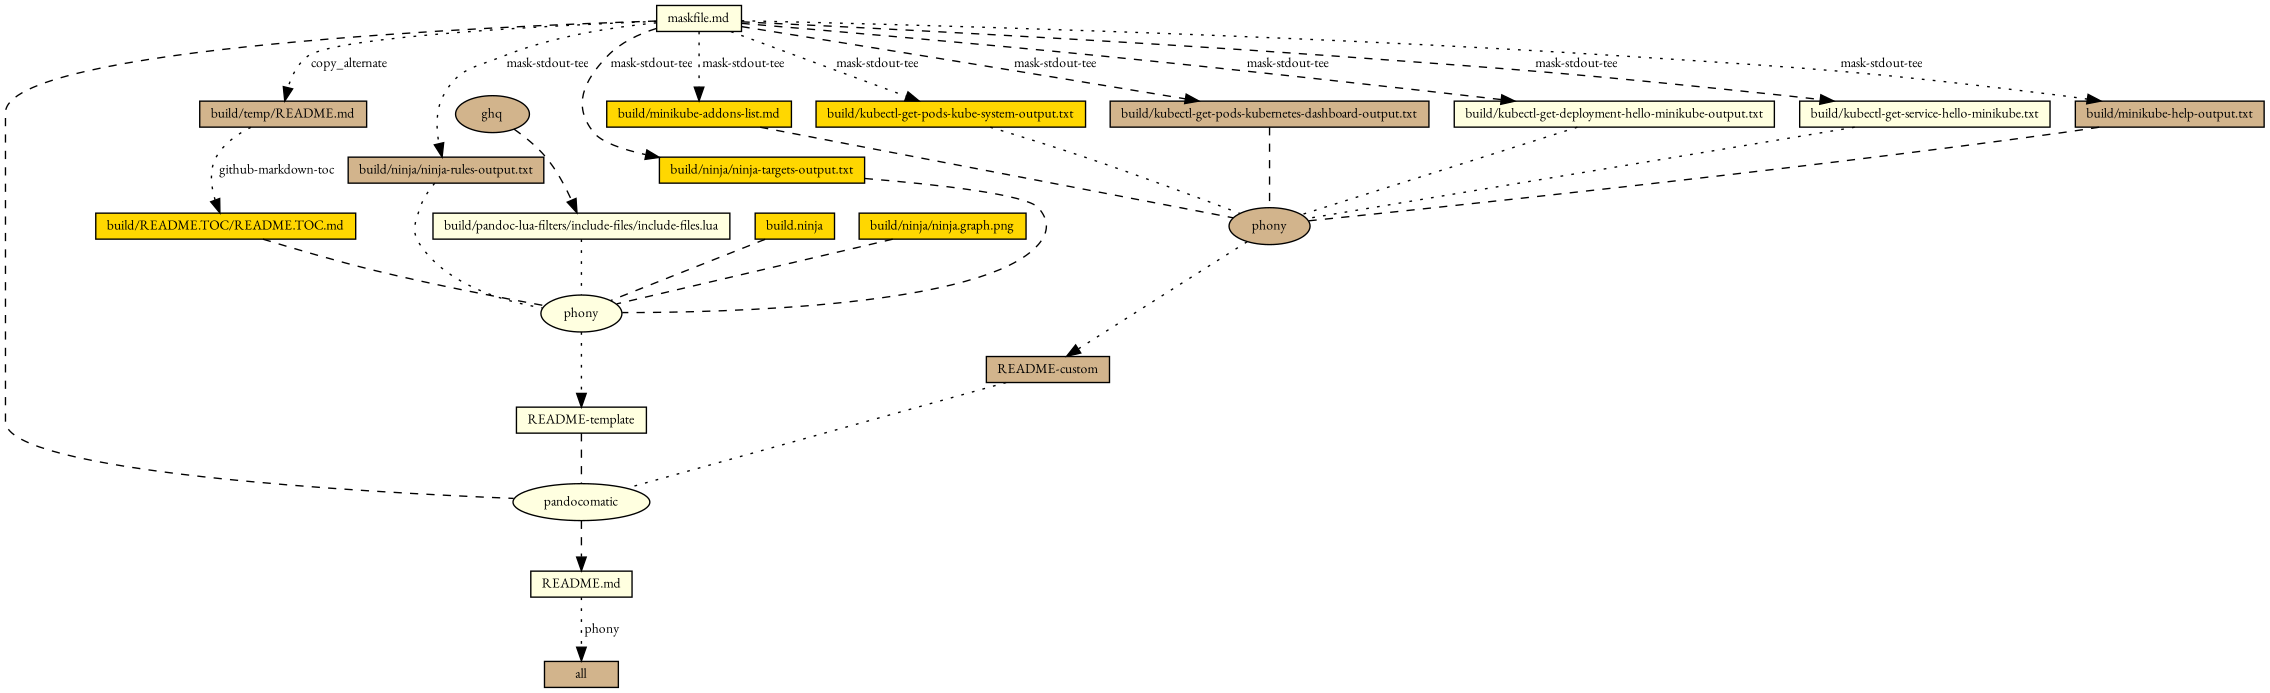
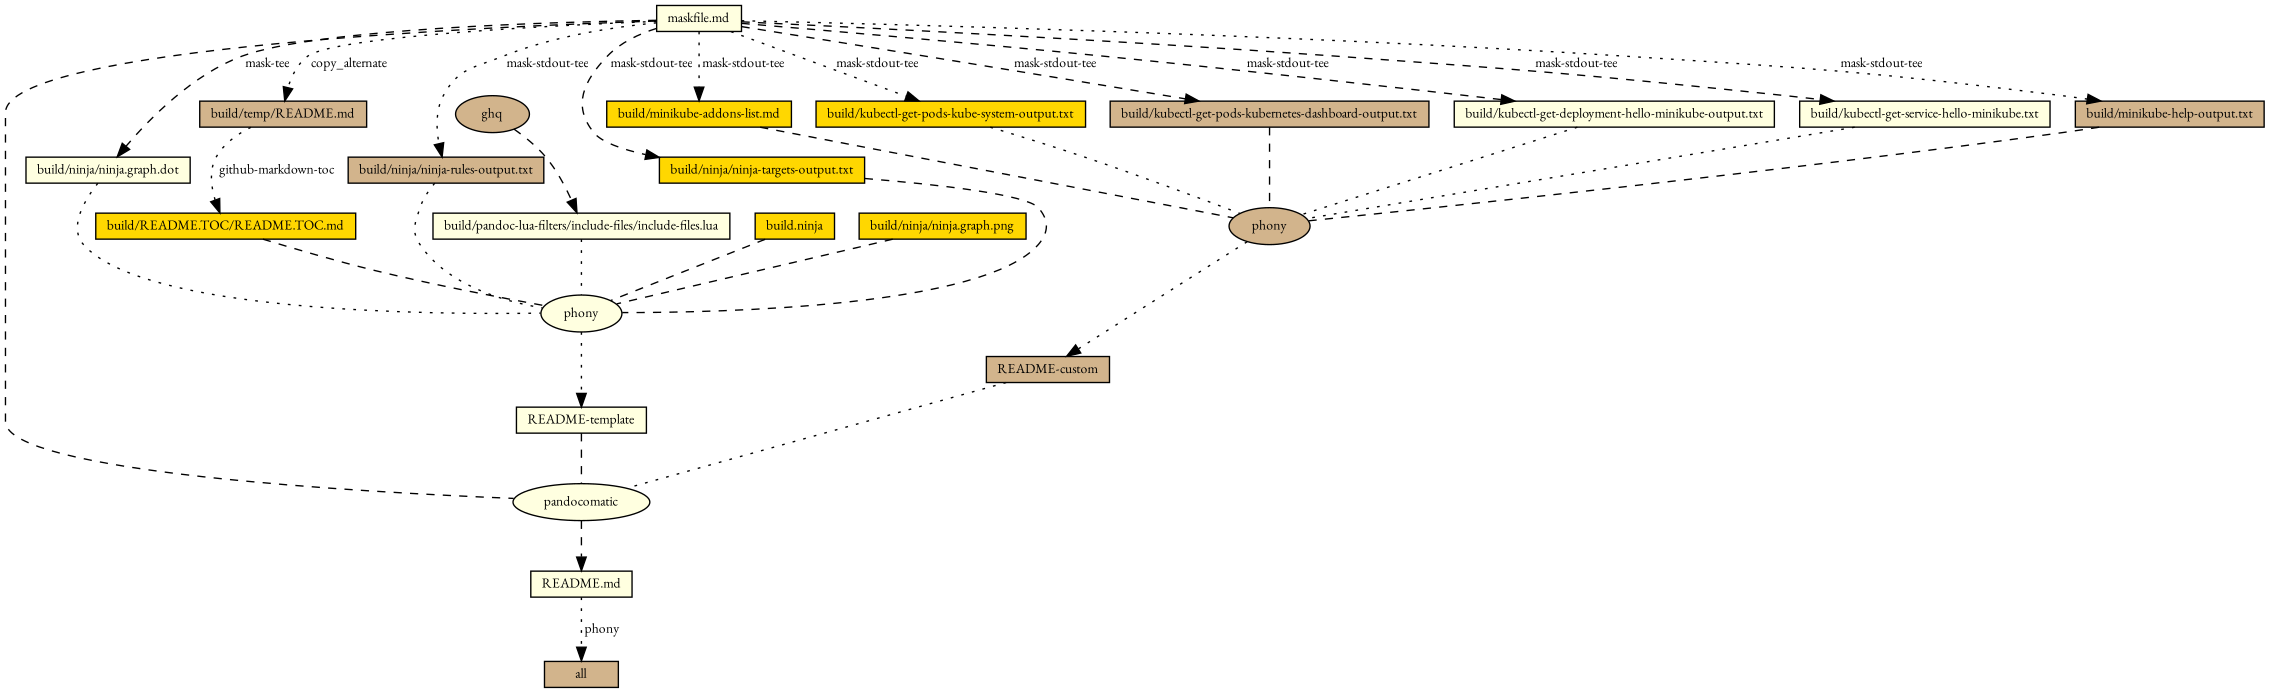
node "build/ninja/ninja.graph.dot": added
